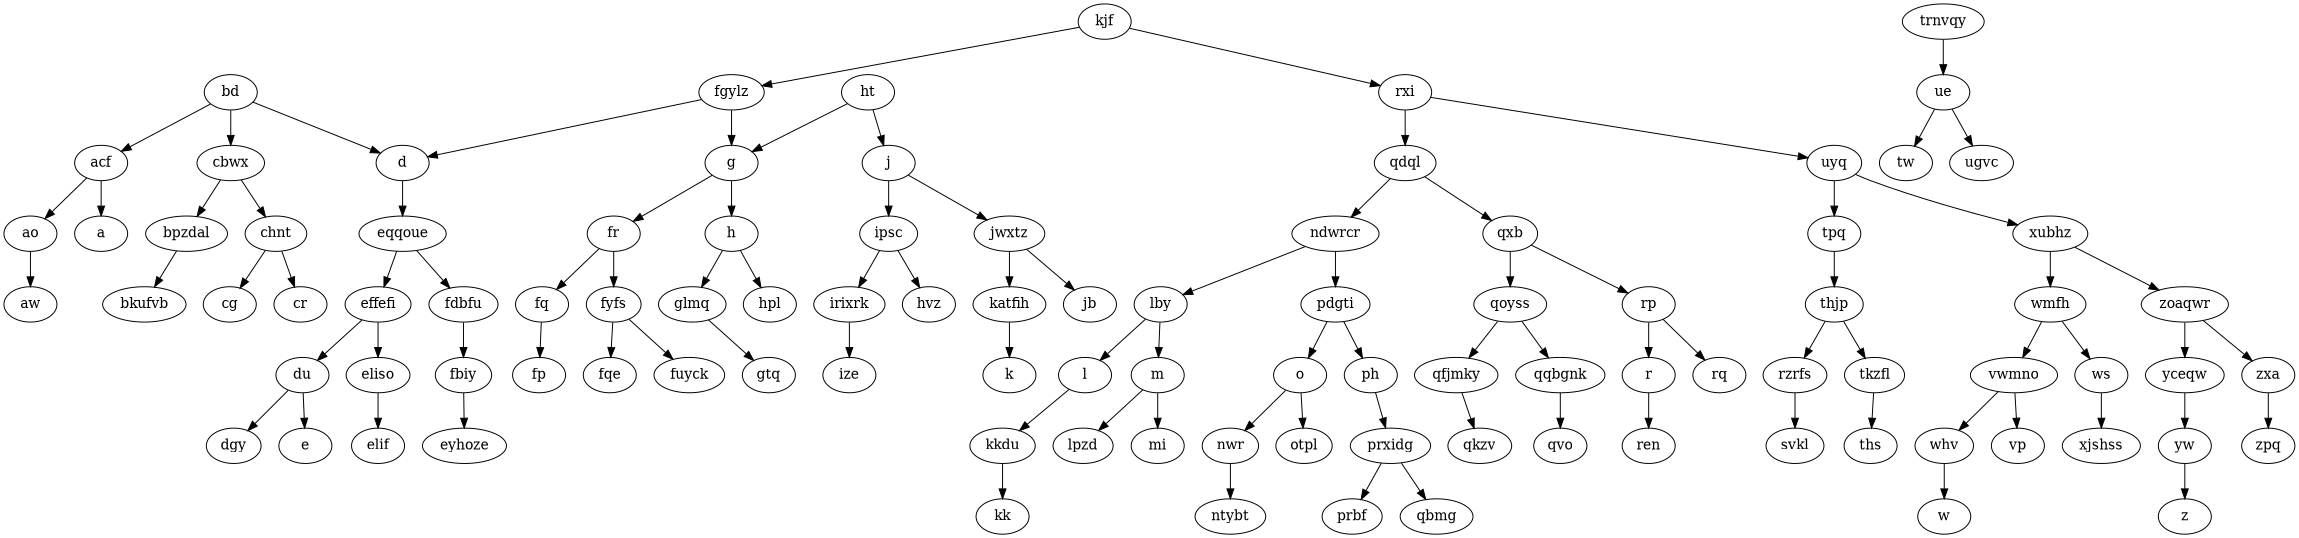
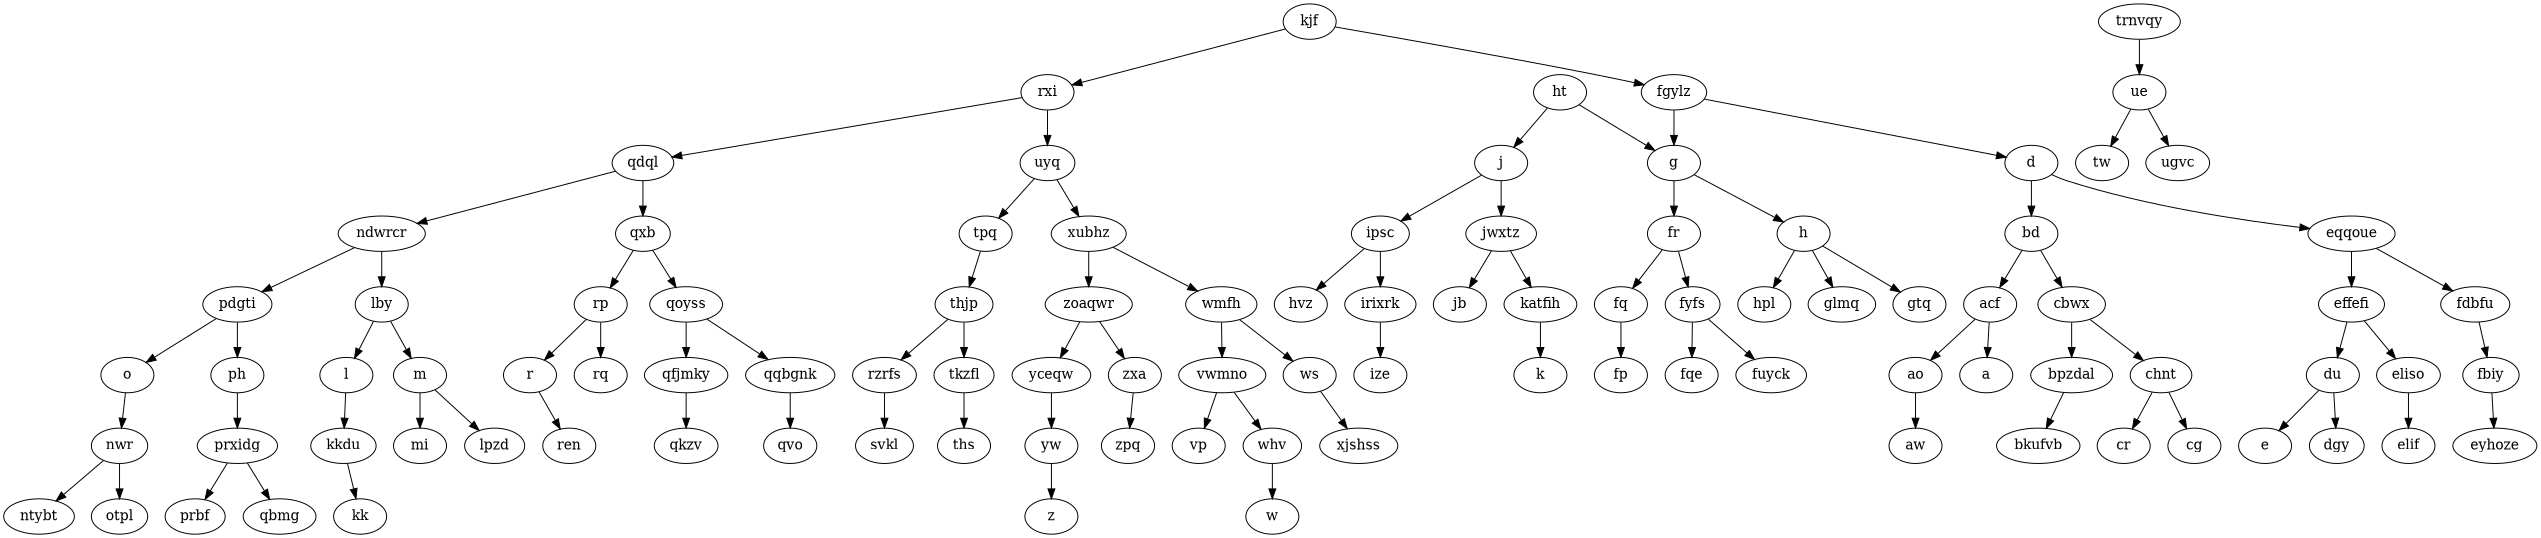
edge "bd" -> "d": reversed
edge "glmq" -> "gtq": now "h" -> "gtq"
edge "o" -> "otpl": now "nwr" -> "otpl"
